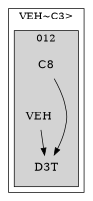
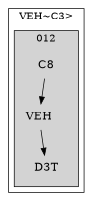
edge "C8" -> "D3T": now "C8" -> "VEH"
